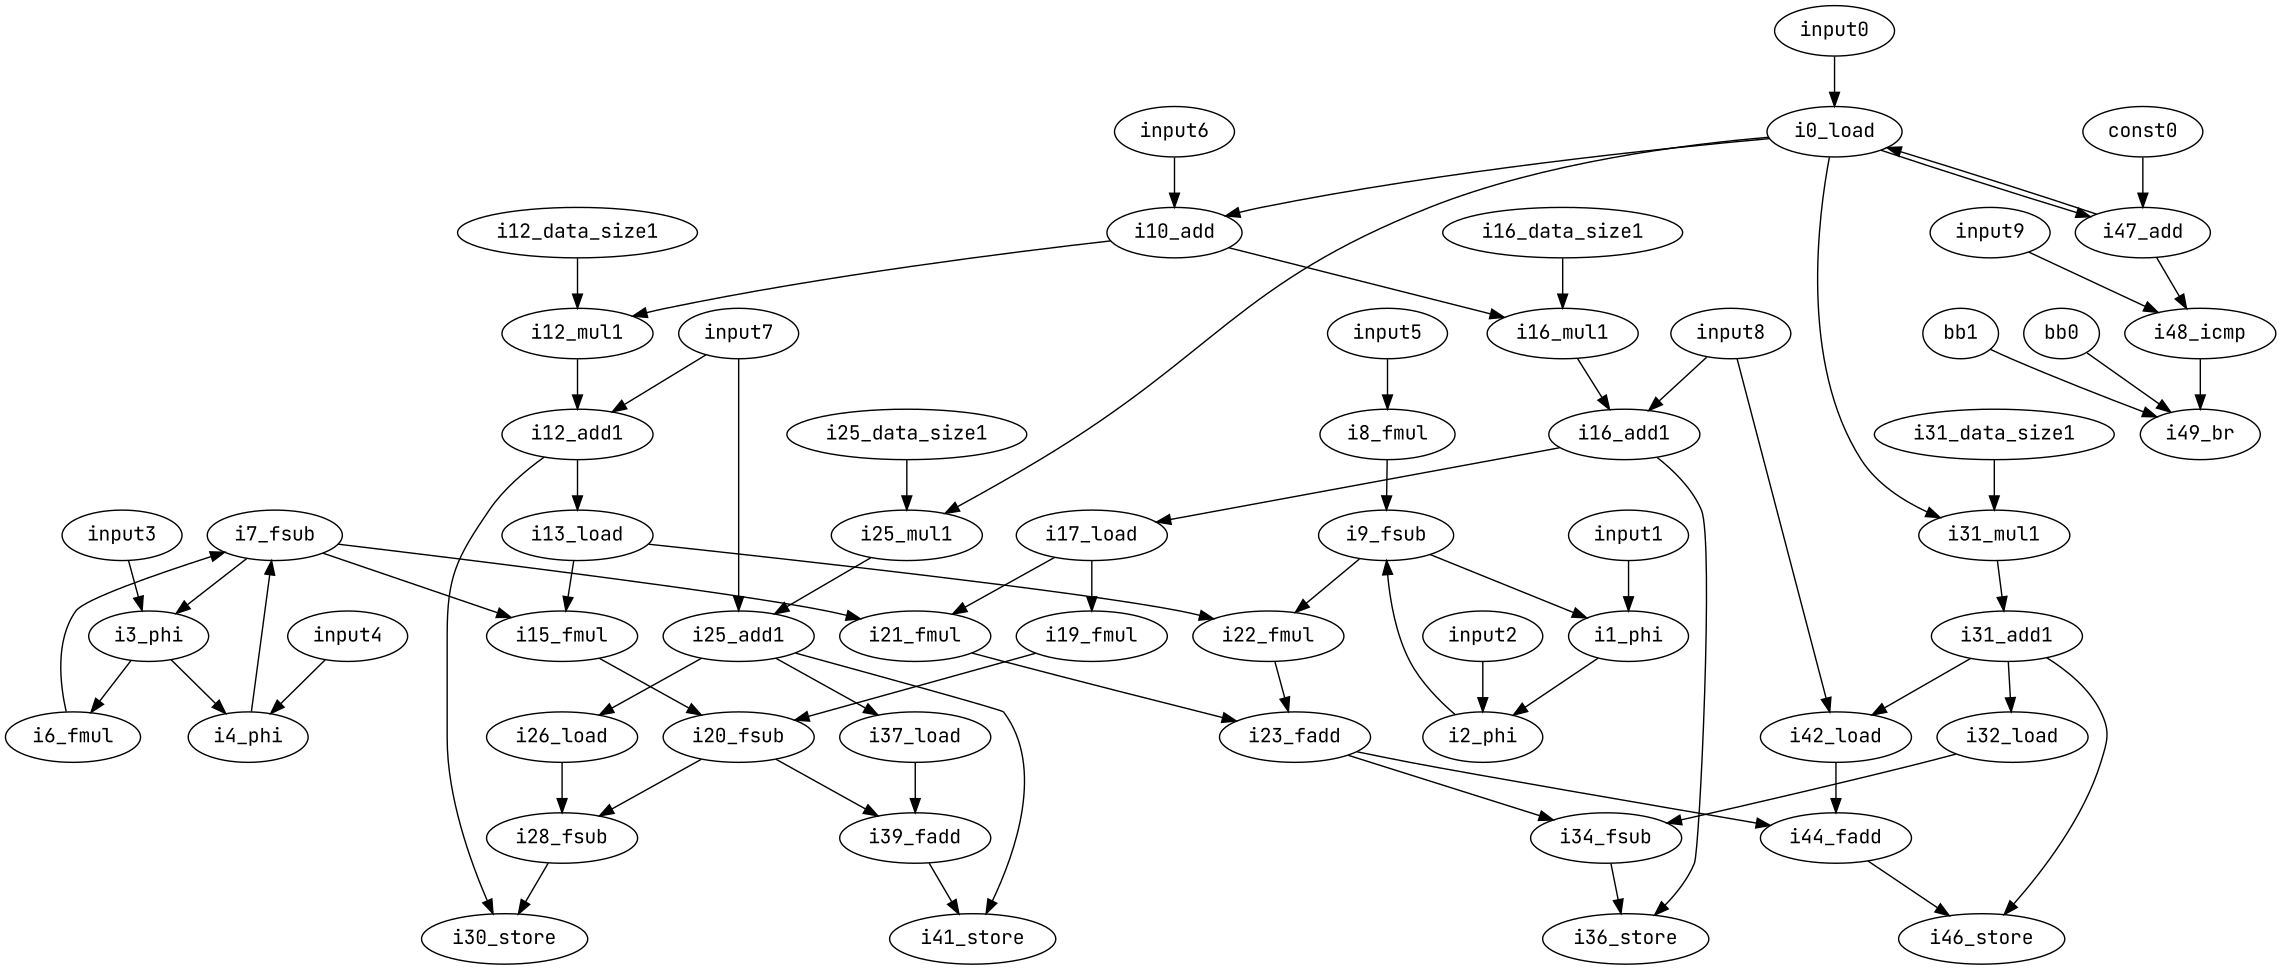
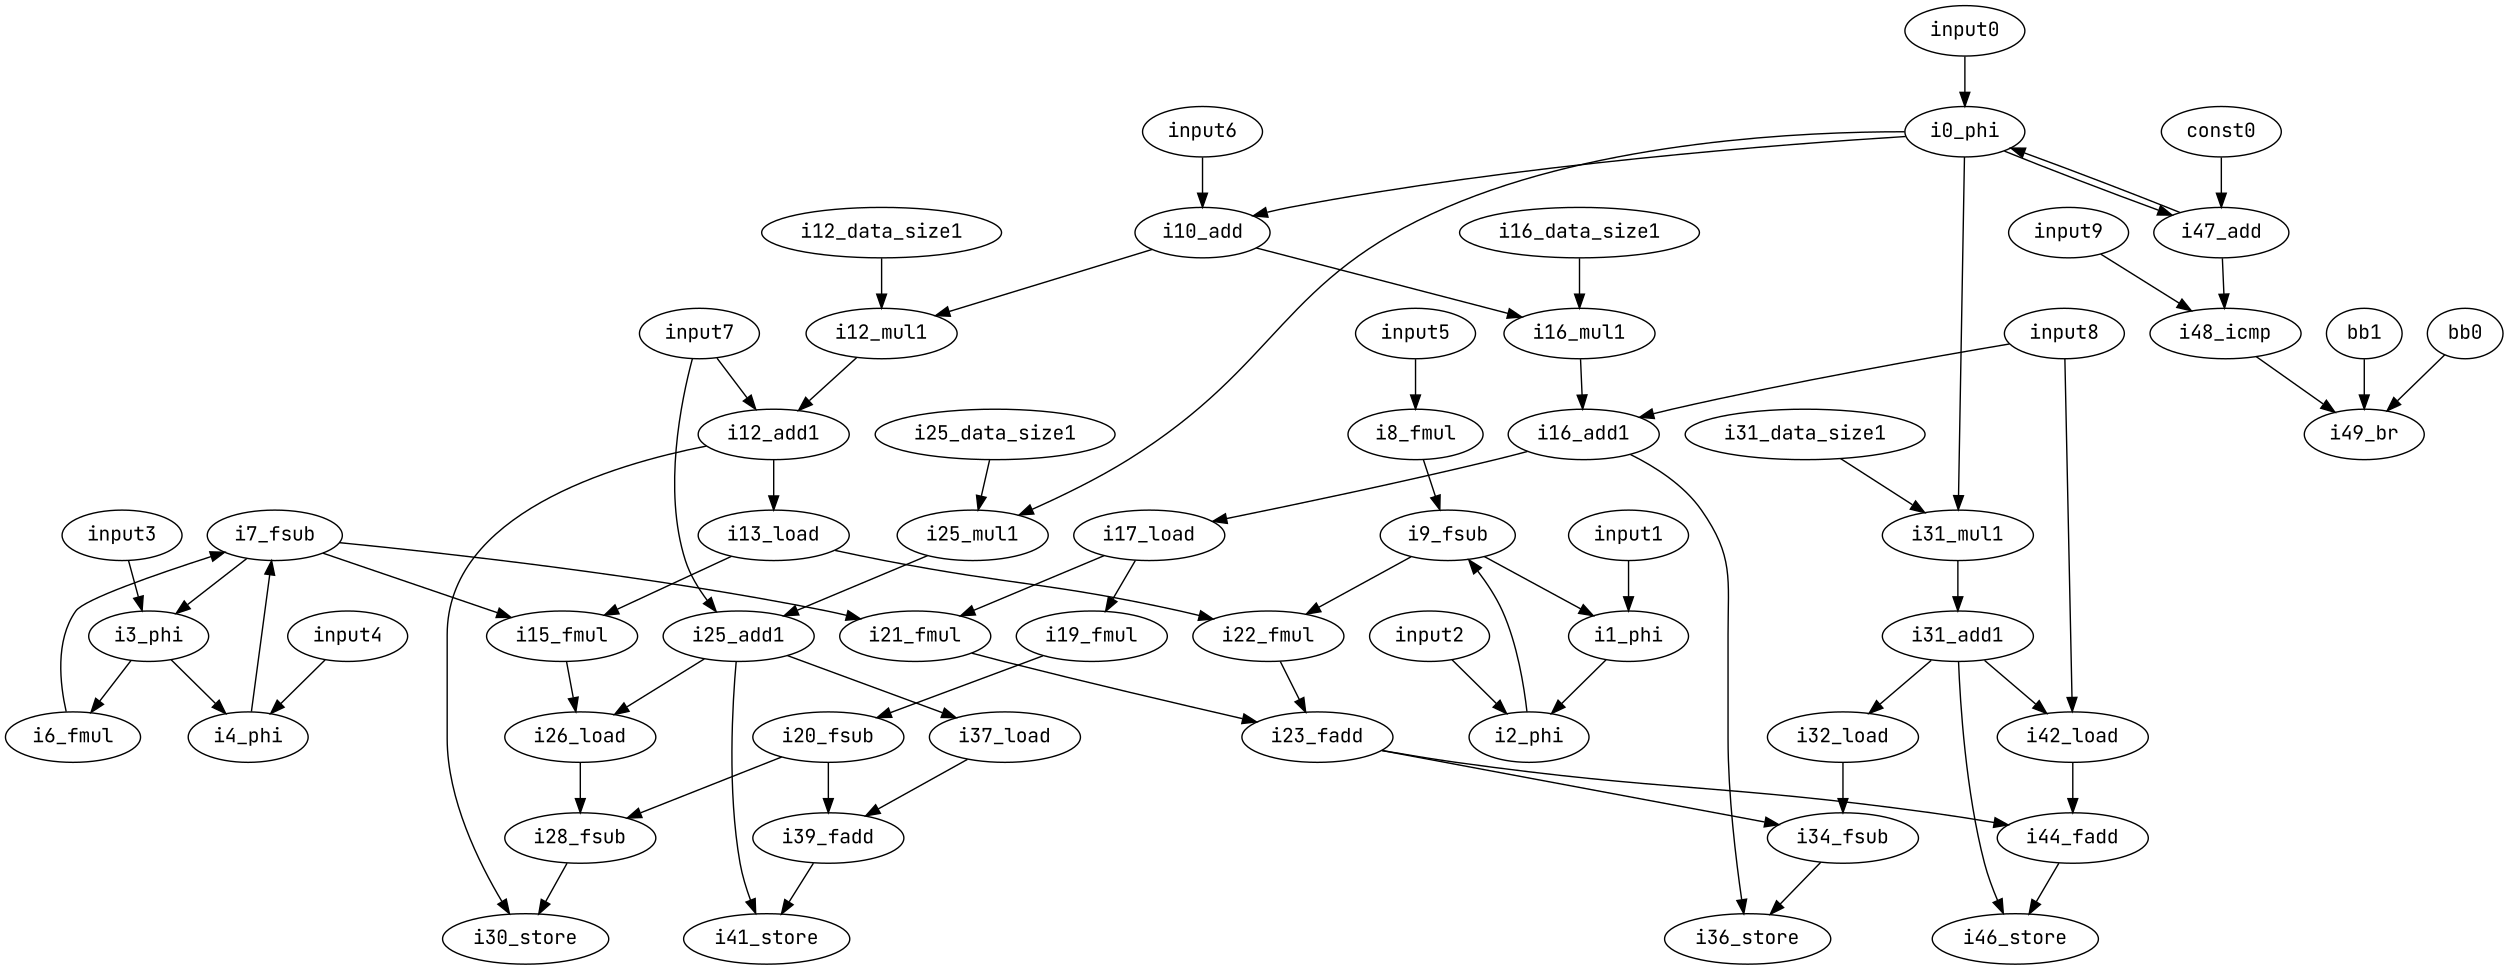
node "i0_load": label "i0_load" -> "i0_phi"
edge "i15_fmul" -> "i20_fsub": now "i15_fmul" -> "i26_load"
